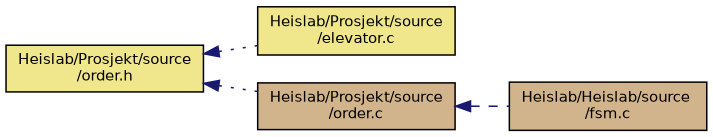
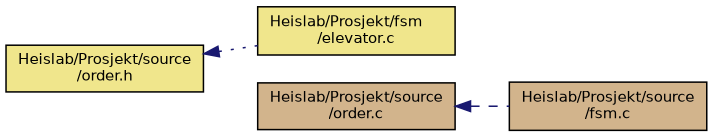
node "Heislab/Prosjekt/source /elevator.c": label "Heislab/Prosjekt/source /elevator.c" -> "Heislab/Prosjekt/fsm /elevator.c"
edge "Heislab/Prosjekt/source /order.c" -> "Heislab/Prosjekt/source /order.h": removed
node "Heislab/Heislab/source /fsm.c": label "Heislab/Heislab/source /fsm.c" -> "Heislab/Prosjekt/source /fsm.c"
